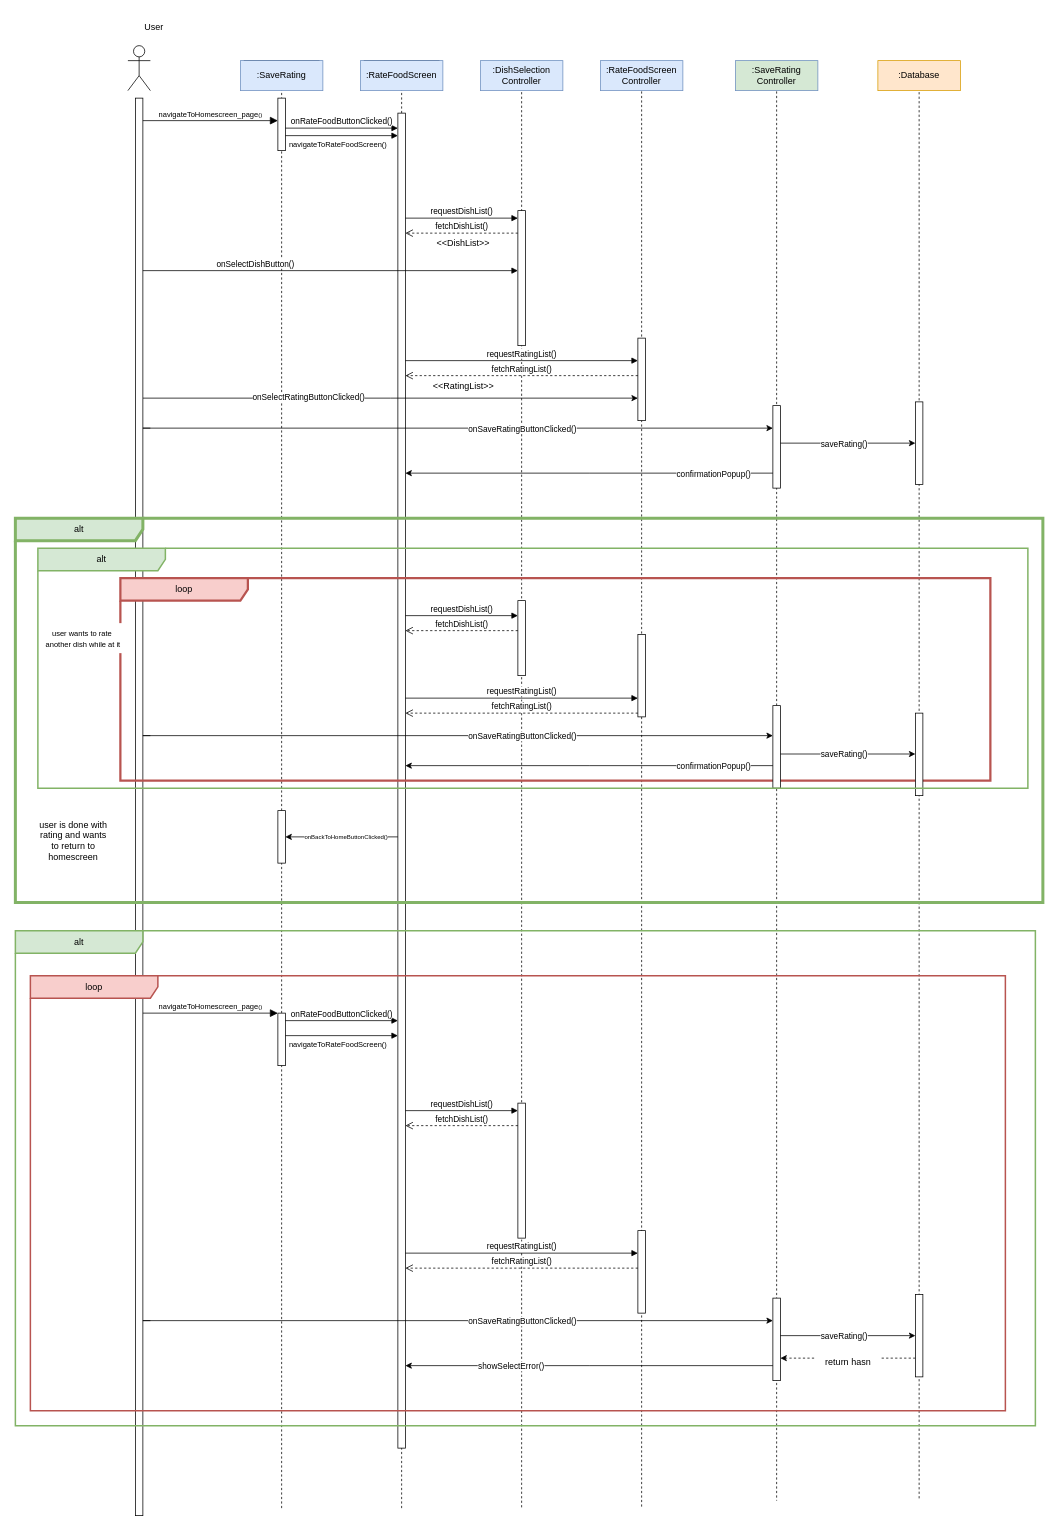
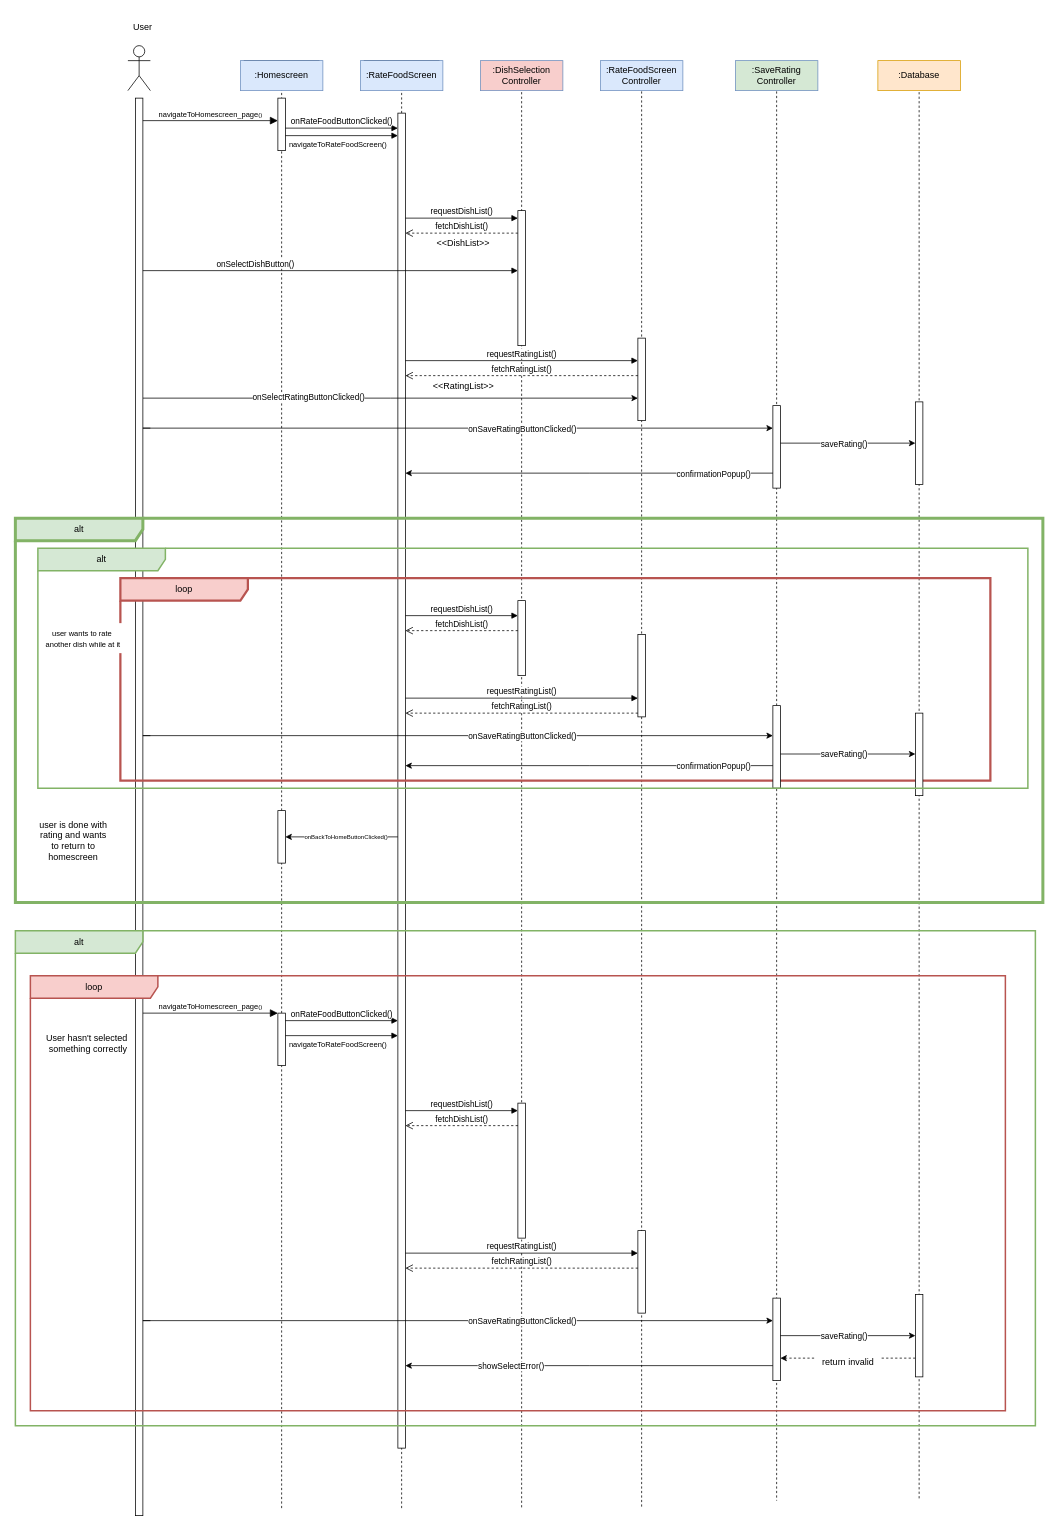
node "User": moved (154, 27) -> (143, 27)
node ":SaveRating": label ":SaveRating" -> ":Homescreen"
node ":DishSelection Controller": fillcolor #dae8fc -> #f8cecc
node "User hasn't selected something correctly": added
node "return hasn": label "return hasn" -> "return invalid"
